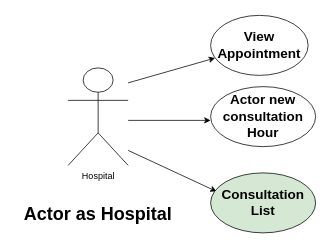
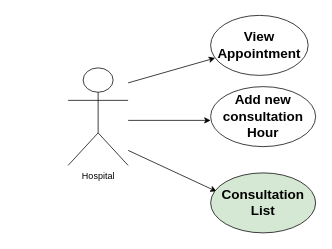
node "Actor new consultation Hour": label "Actor new consultation Hour" -> "Add new consultation Hour"
node "Actor as Hospital": removed
